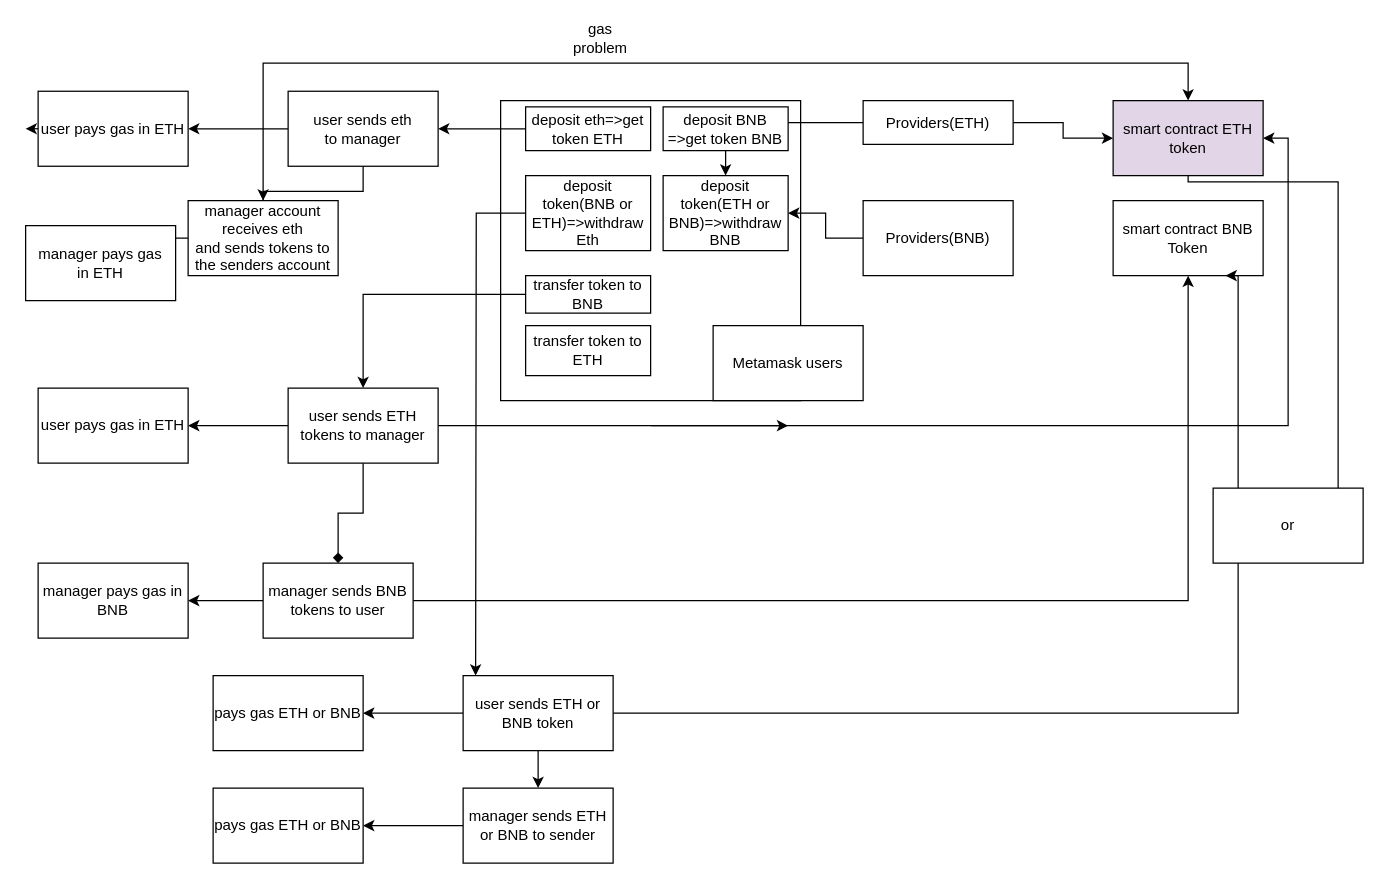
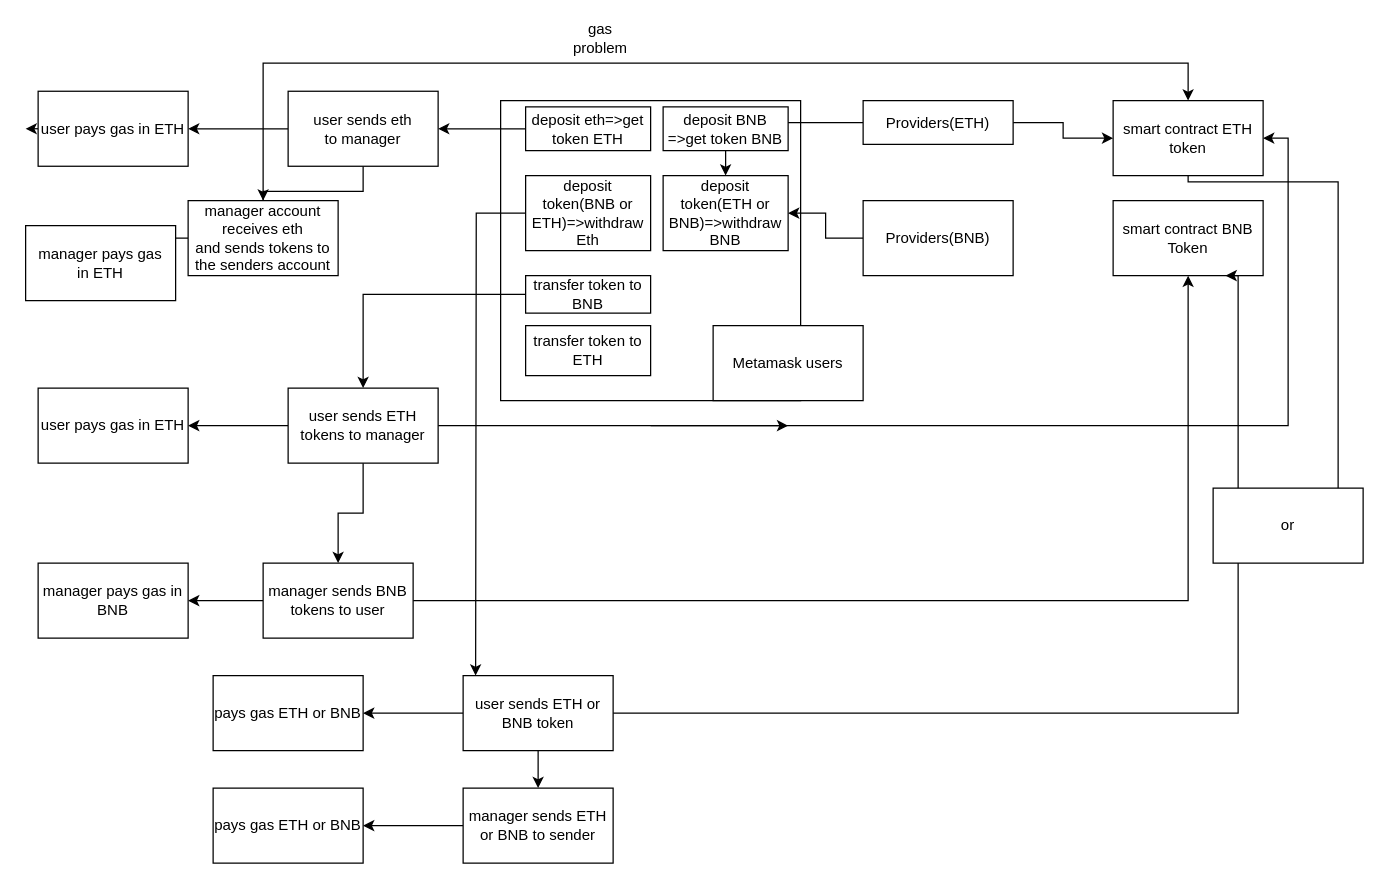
node "smart contract ETH token": fillcolor #e1d5e7 -> #ffffff
edge "user sends ETH tokens to manager" -> "manager sends BNB tokens to user": arrowhead diamond -> classic
